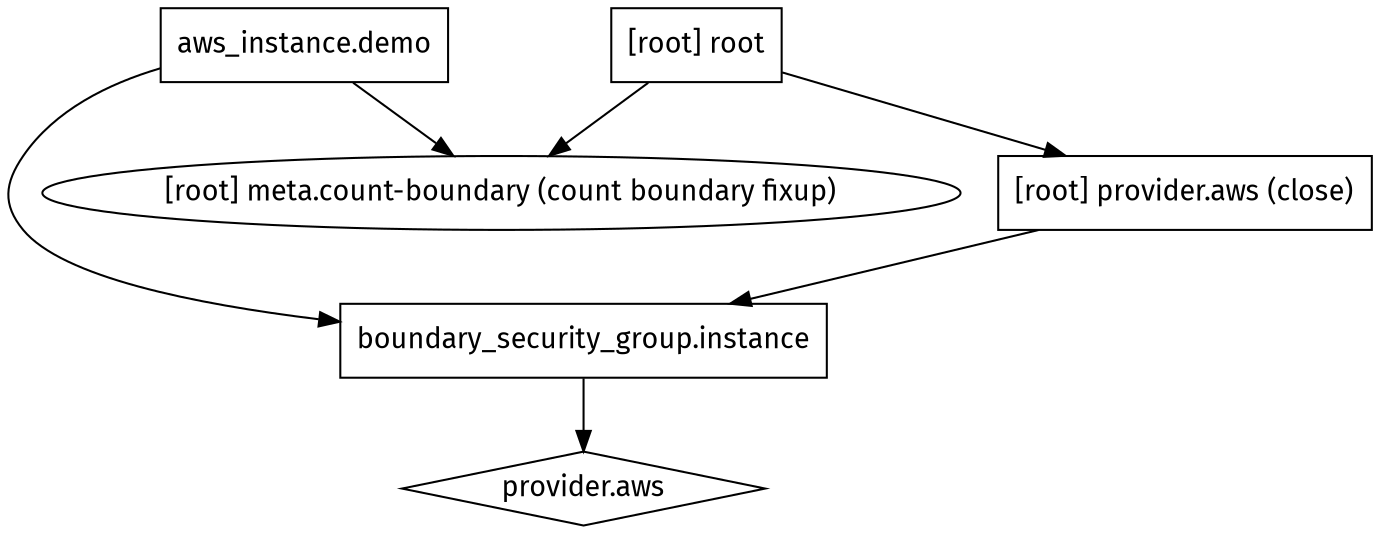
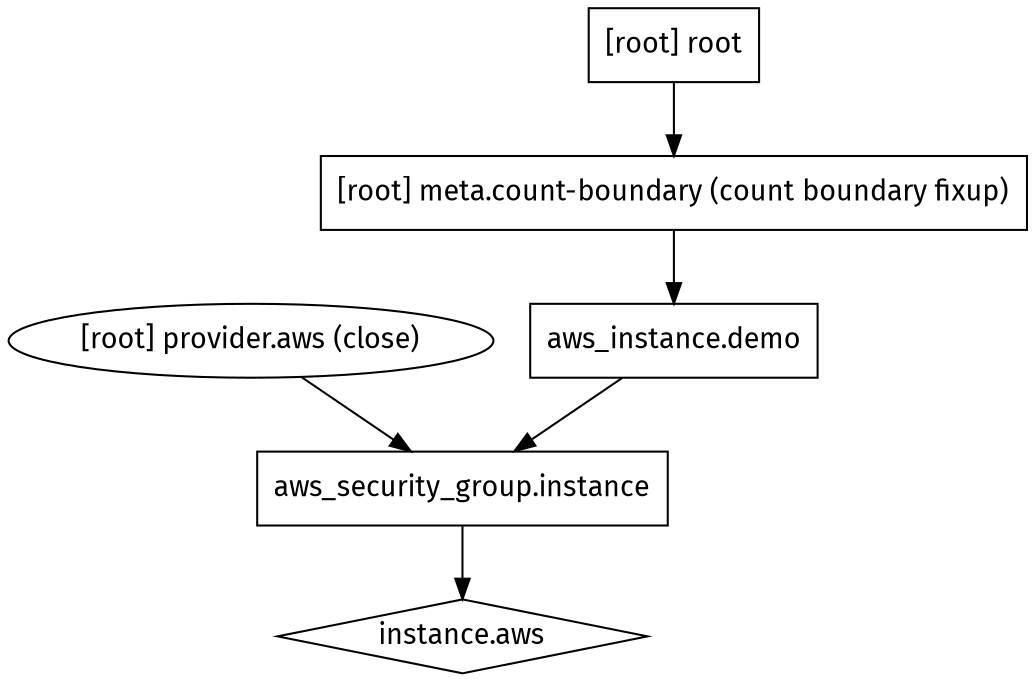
edge "[root] root" -> "[root] provider.aws (close)": removed
edge "aws_instance.demo" -> "[root] meta.count-boundary (count boundary fixup)": reversed
node "[root] meta.count-boundary (count boundary fixup)": shape ellipse -> box
node "[root] provider.aws (close)": shape box -> ellipse
node "boundary_security_group.instance": label "boundary_security_group.instance" -> "aws_security_group.instance"
node "provider.aws": label "provider.aws" -> "instance.aws"
